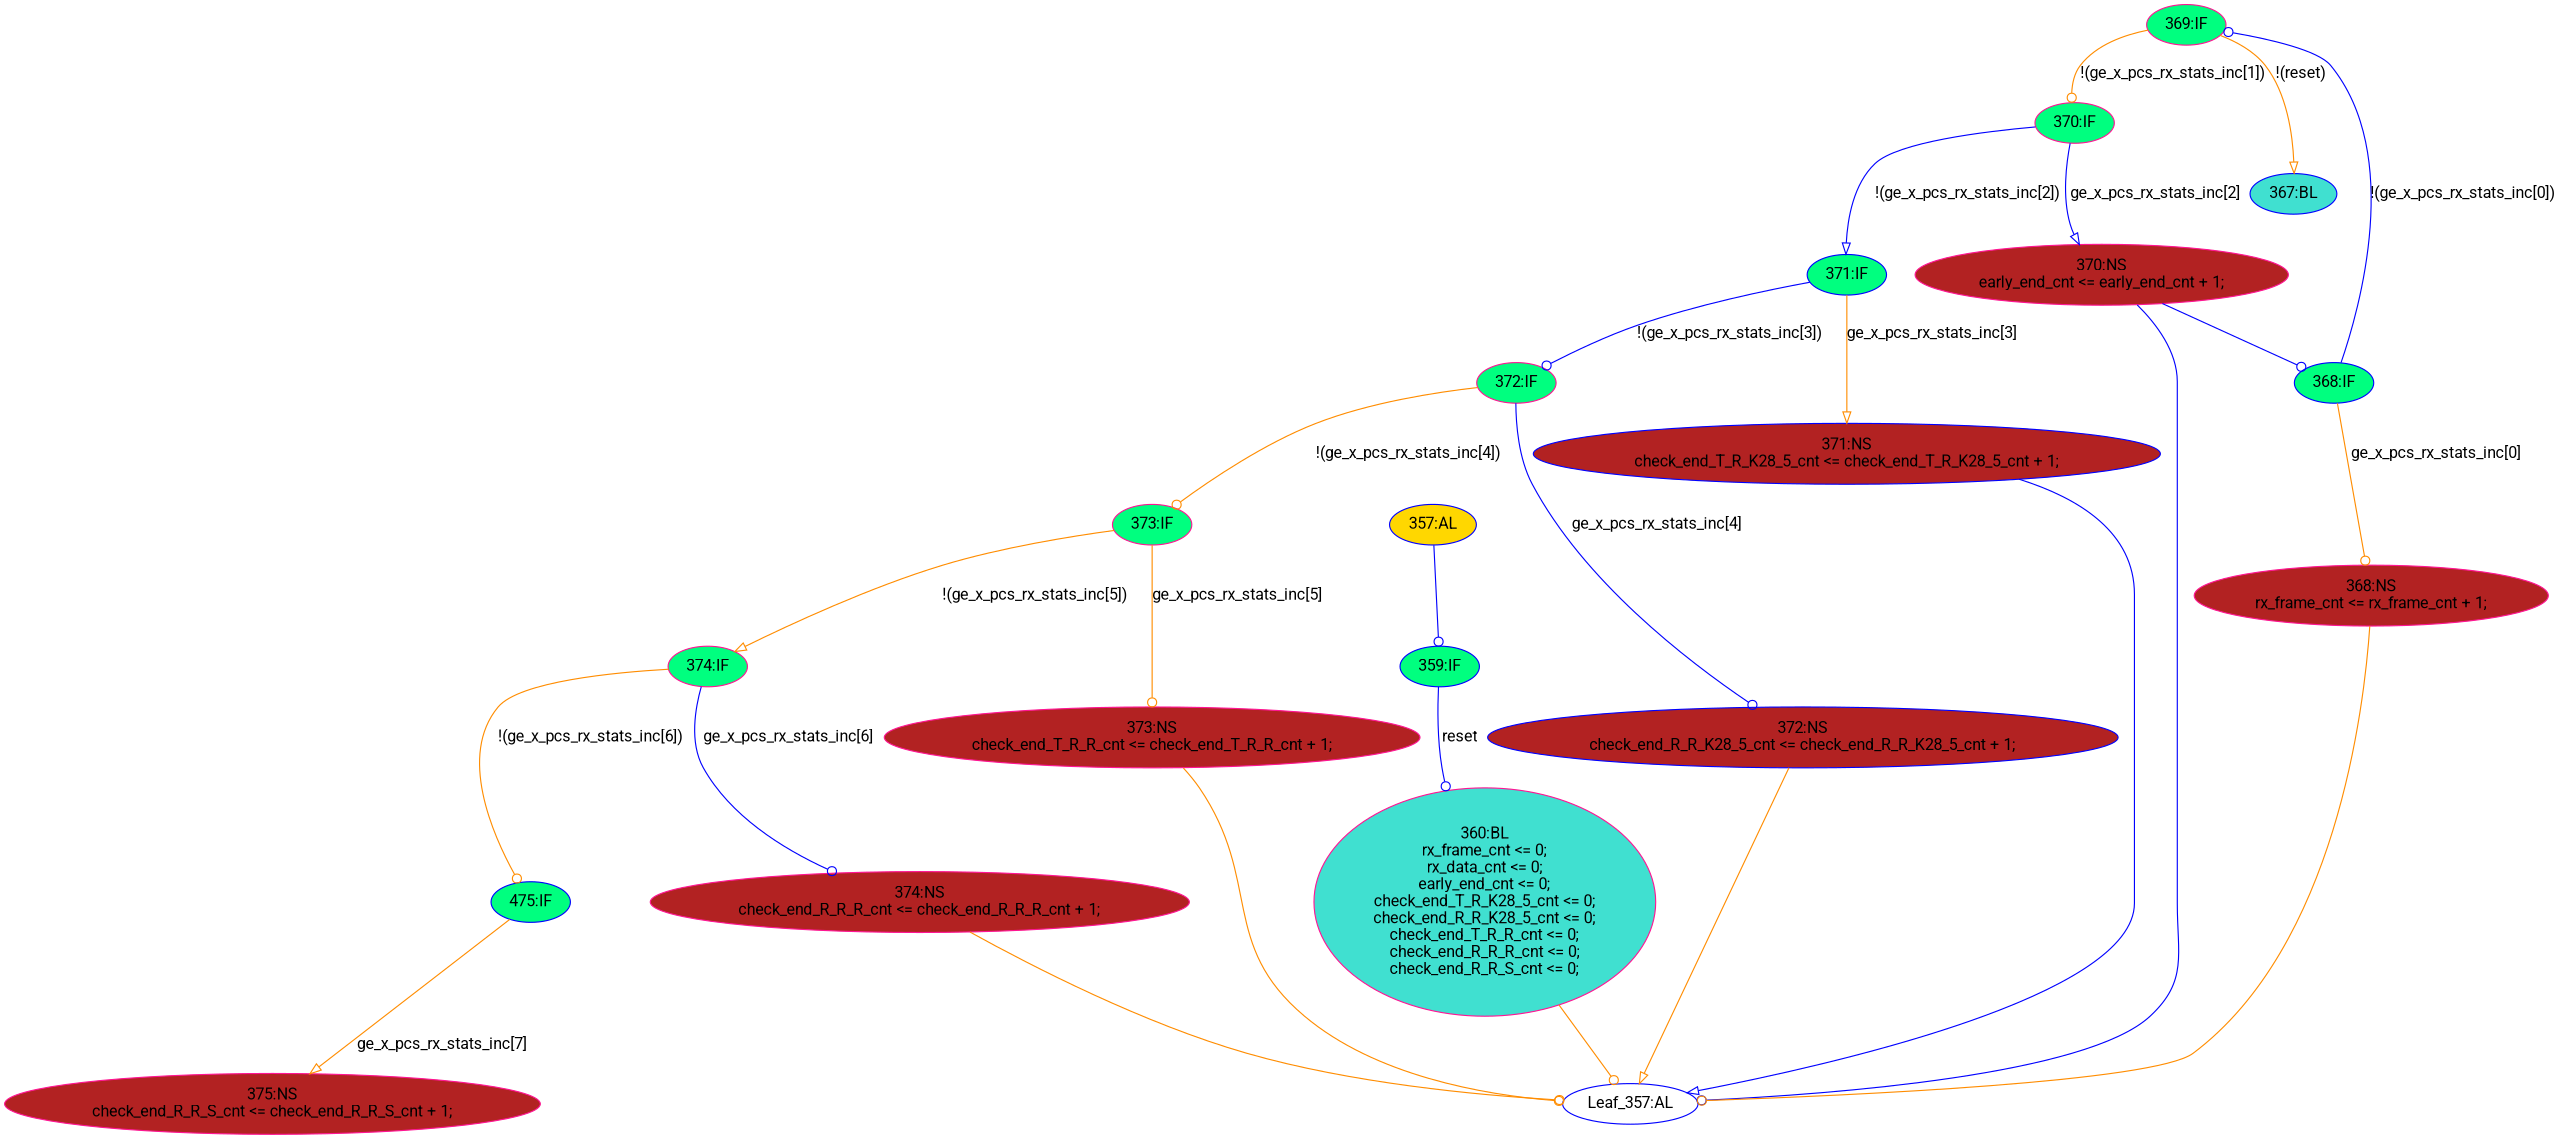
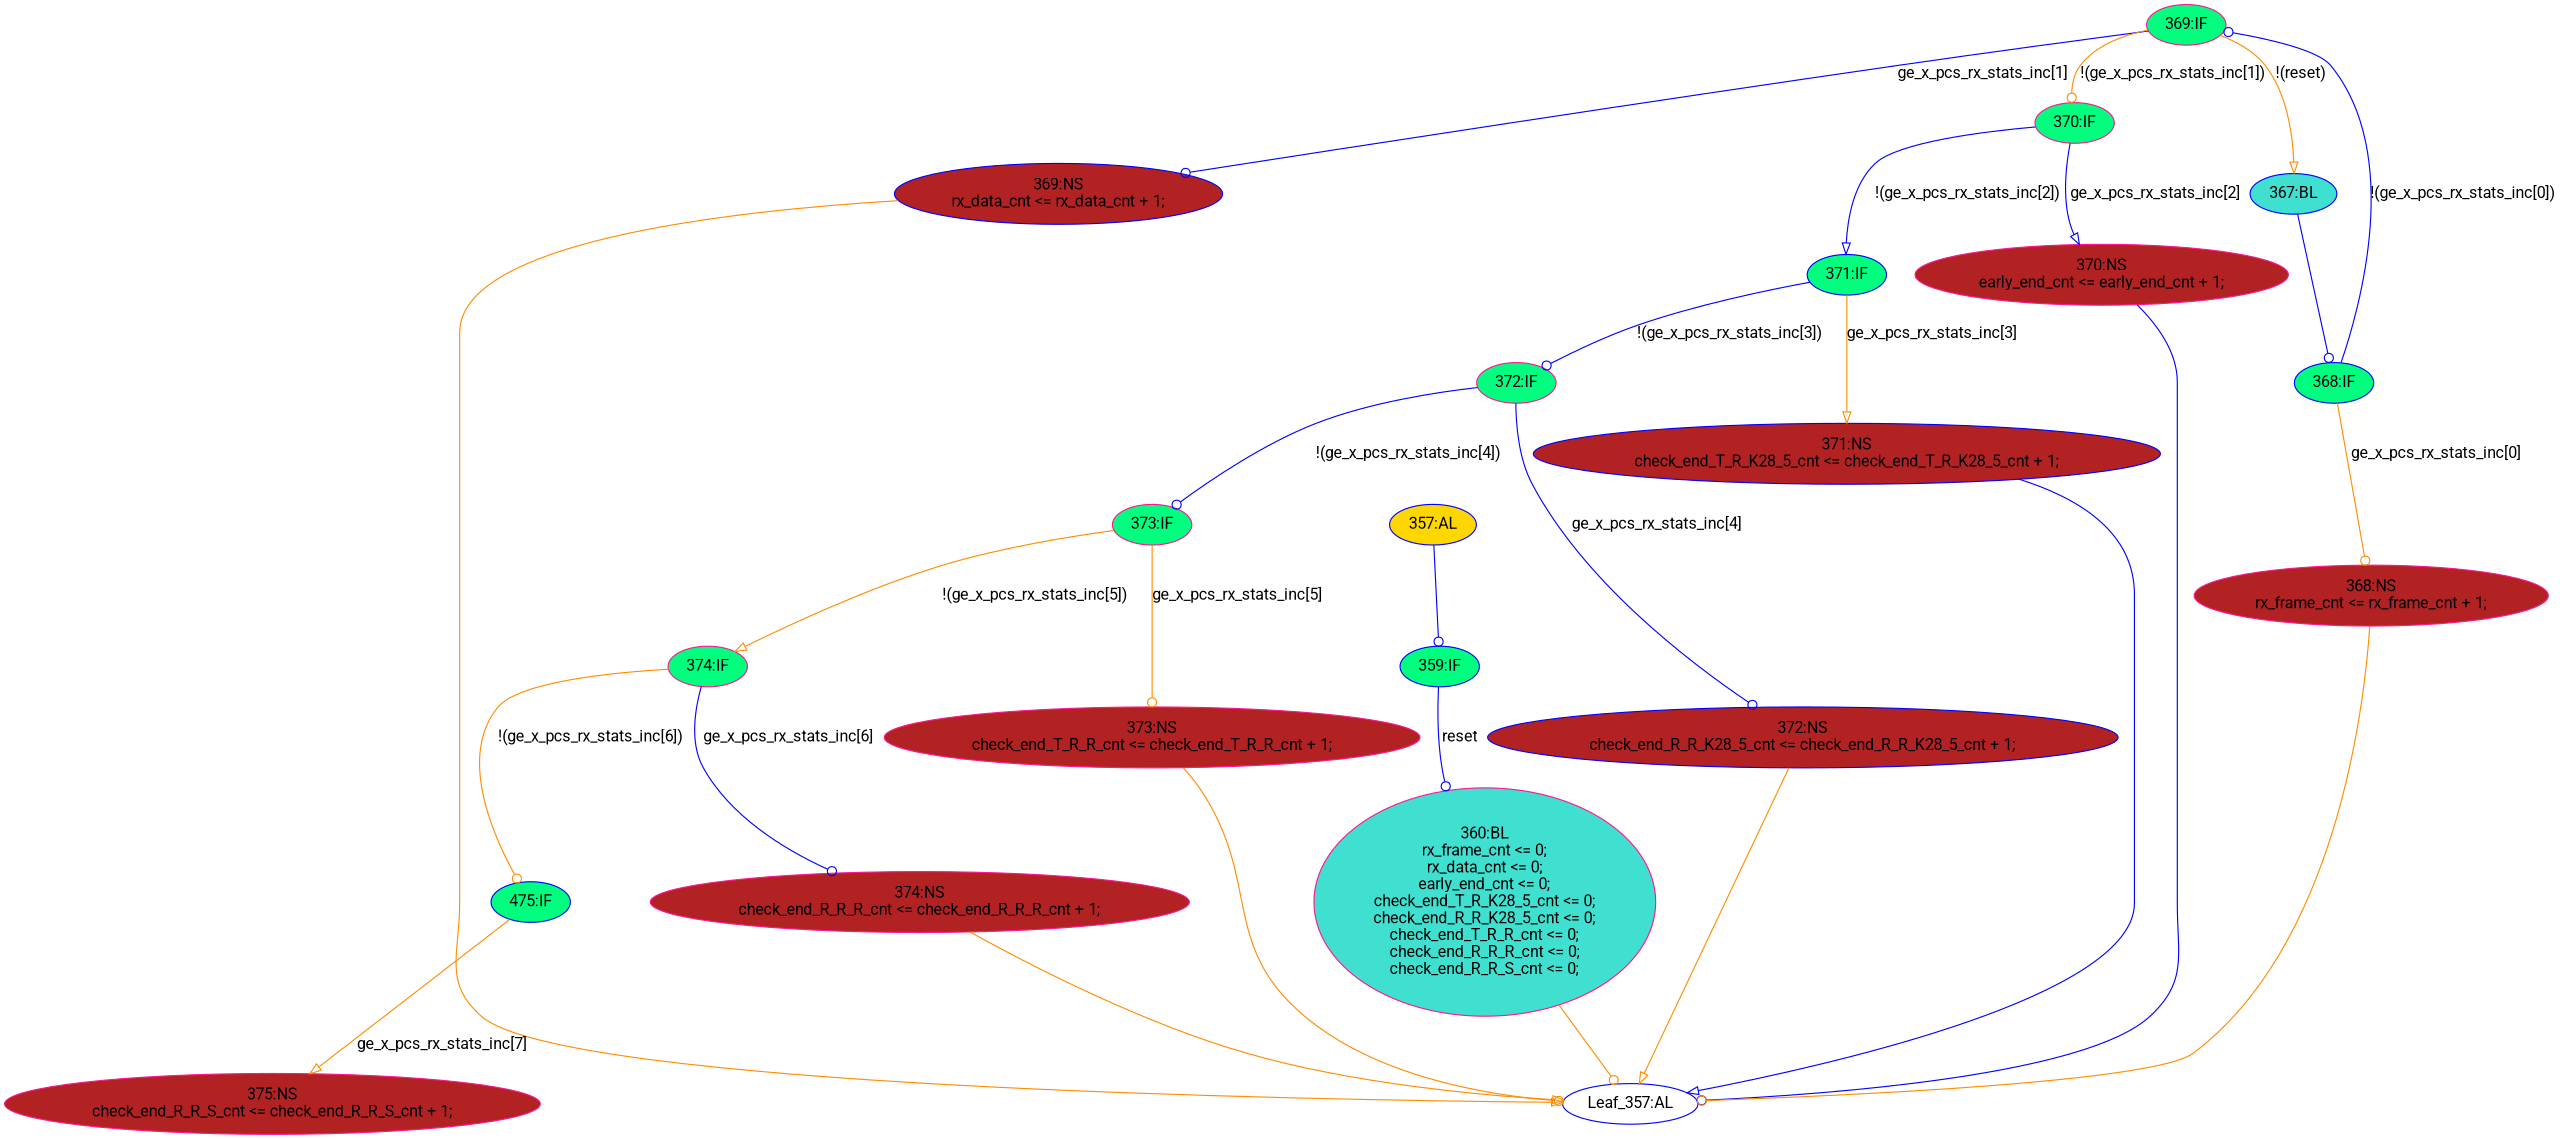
node "369:NS rx_data_cnt <= rx_data_cnt + 1;": added
edge "370:NS early_end_cnt <= early_end_cnt + 1;" -> "368:IF": now "367:BL" -> "368:IF"
edge "372:IF" -> "373:IF": color darkorange -> blue
edge "374:NS check_end_R_R_R_cnt <= check_end_R_R_R_cnt + 1;" -> "Leaf_357:AL": arrowhead odot -> onormal
